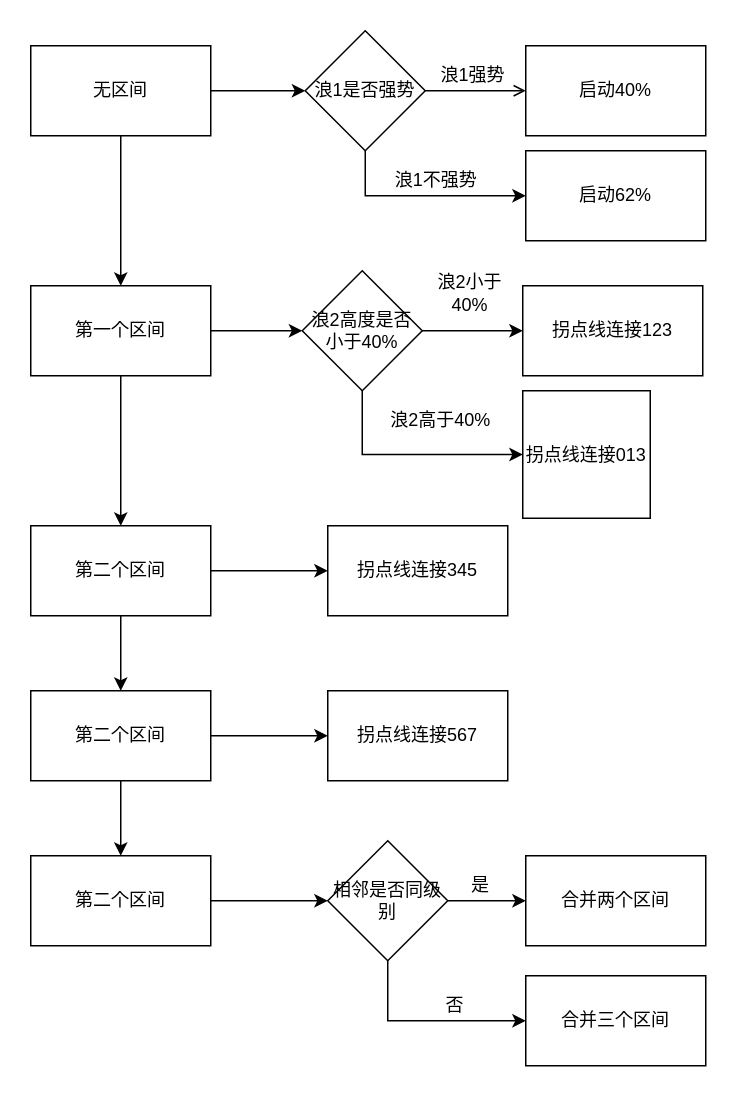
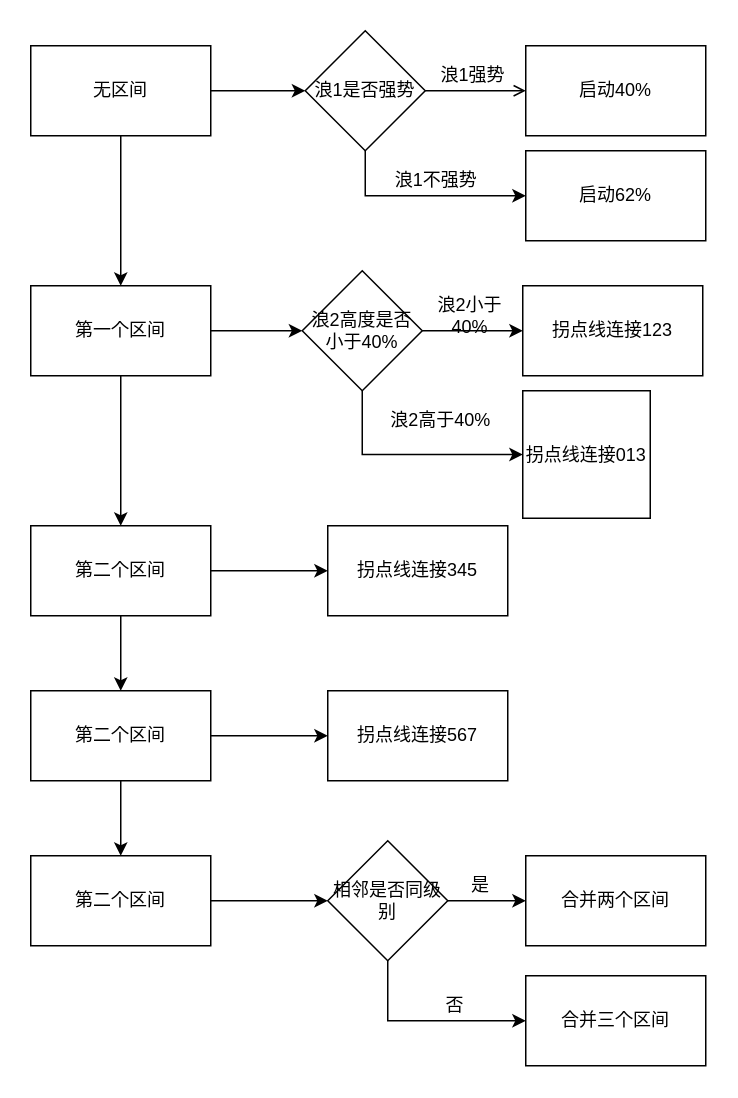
node "浪2小于40%": moved (470, 293) -> (470, 316)
